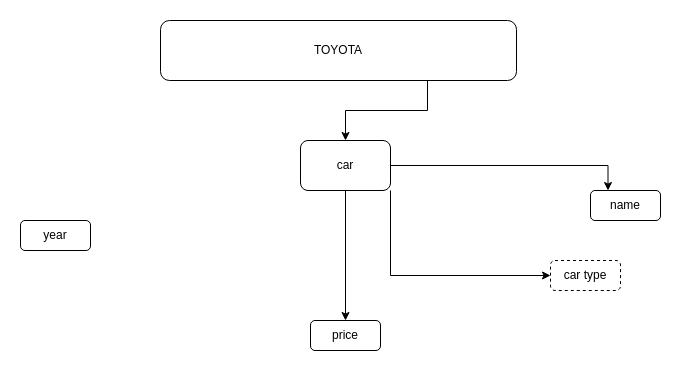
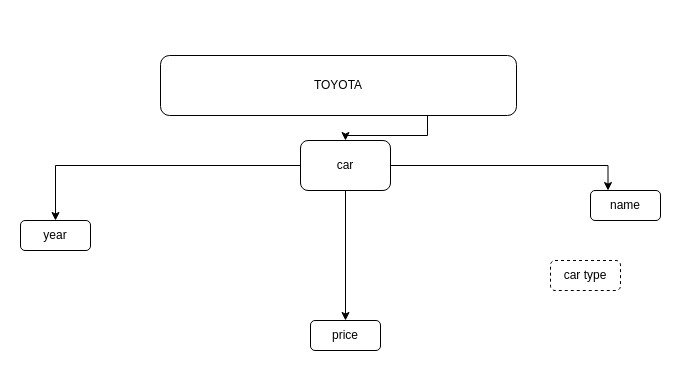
node "TOYOTA": moved (339, 51) -> (339, 86)
edge "car" -> "year": added
edge "car" -> "car type": removed
